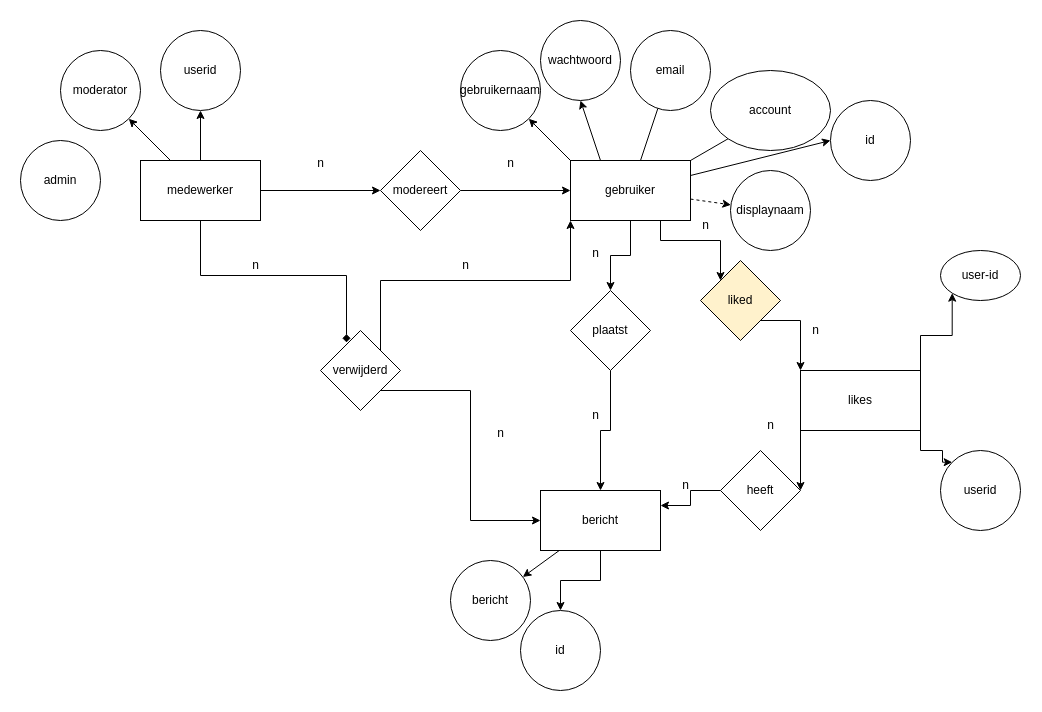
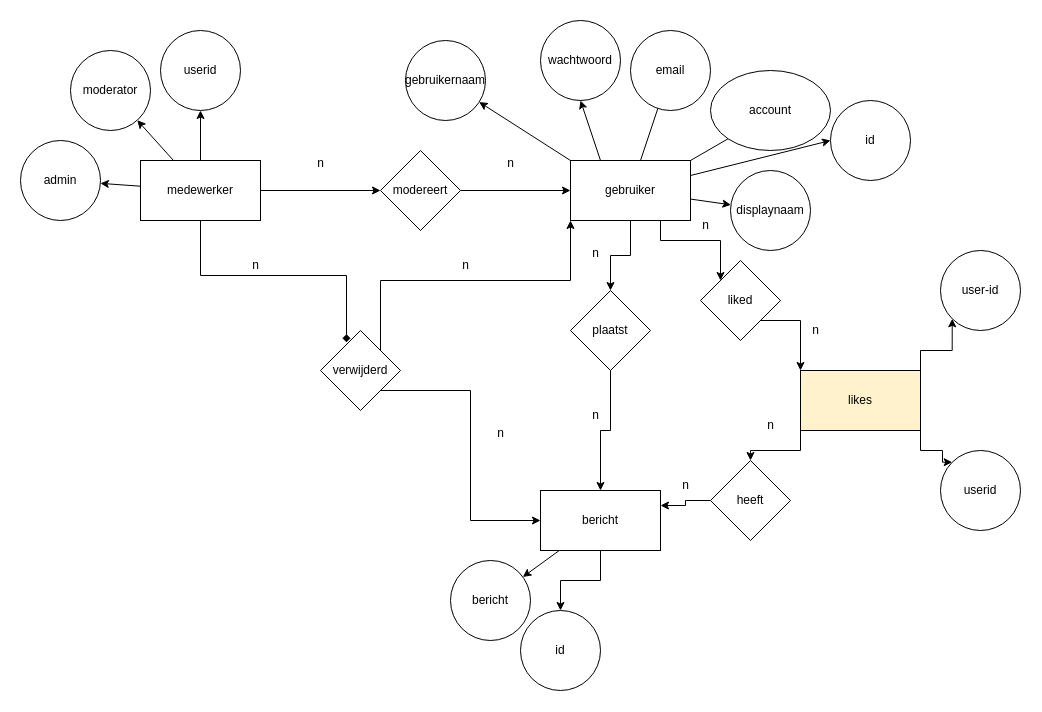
node "moderator": moved (101, 91) -> (111, 91)
node "gebruikernaam": moved (501, 91) -> (446, 81)
edge "medewerker" -> "admin": added
edge "gebruiker" -> "displaynaam": style dashed -> solid
node "user-id": size 80x50 -> 80x80
node "liked": fillcolor #fff2cc -> #ffffff
node "likes": fillcolor #ffffff -> #fff2cc
node "heeft": moved (761, 491) -> (751, 501)
